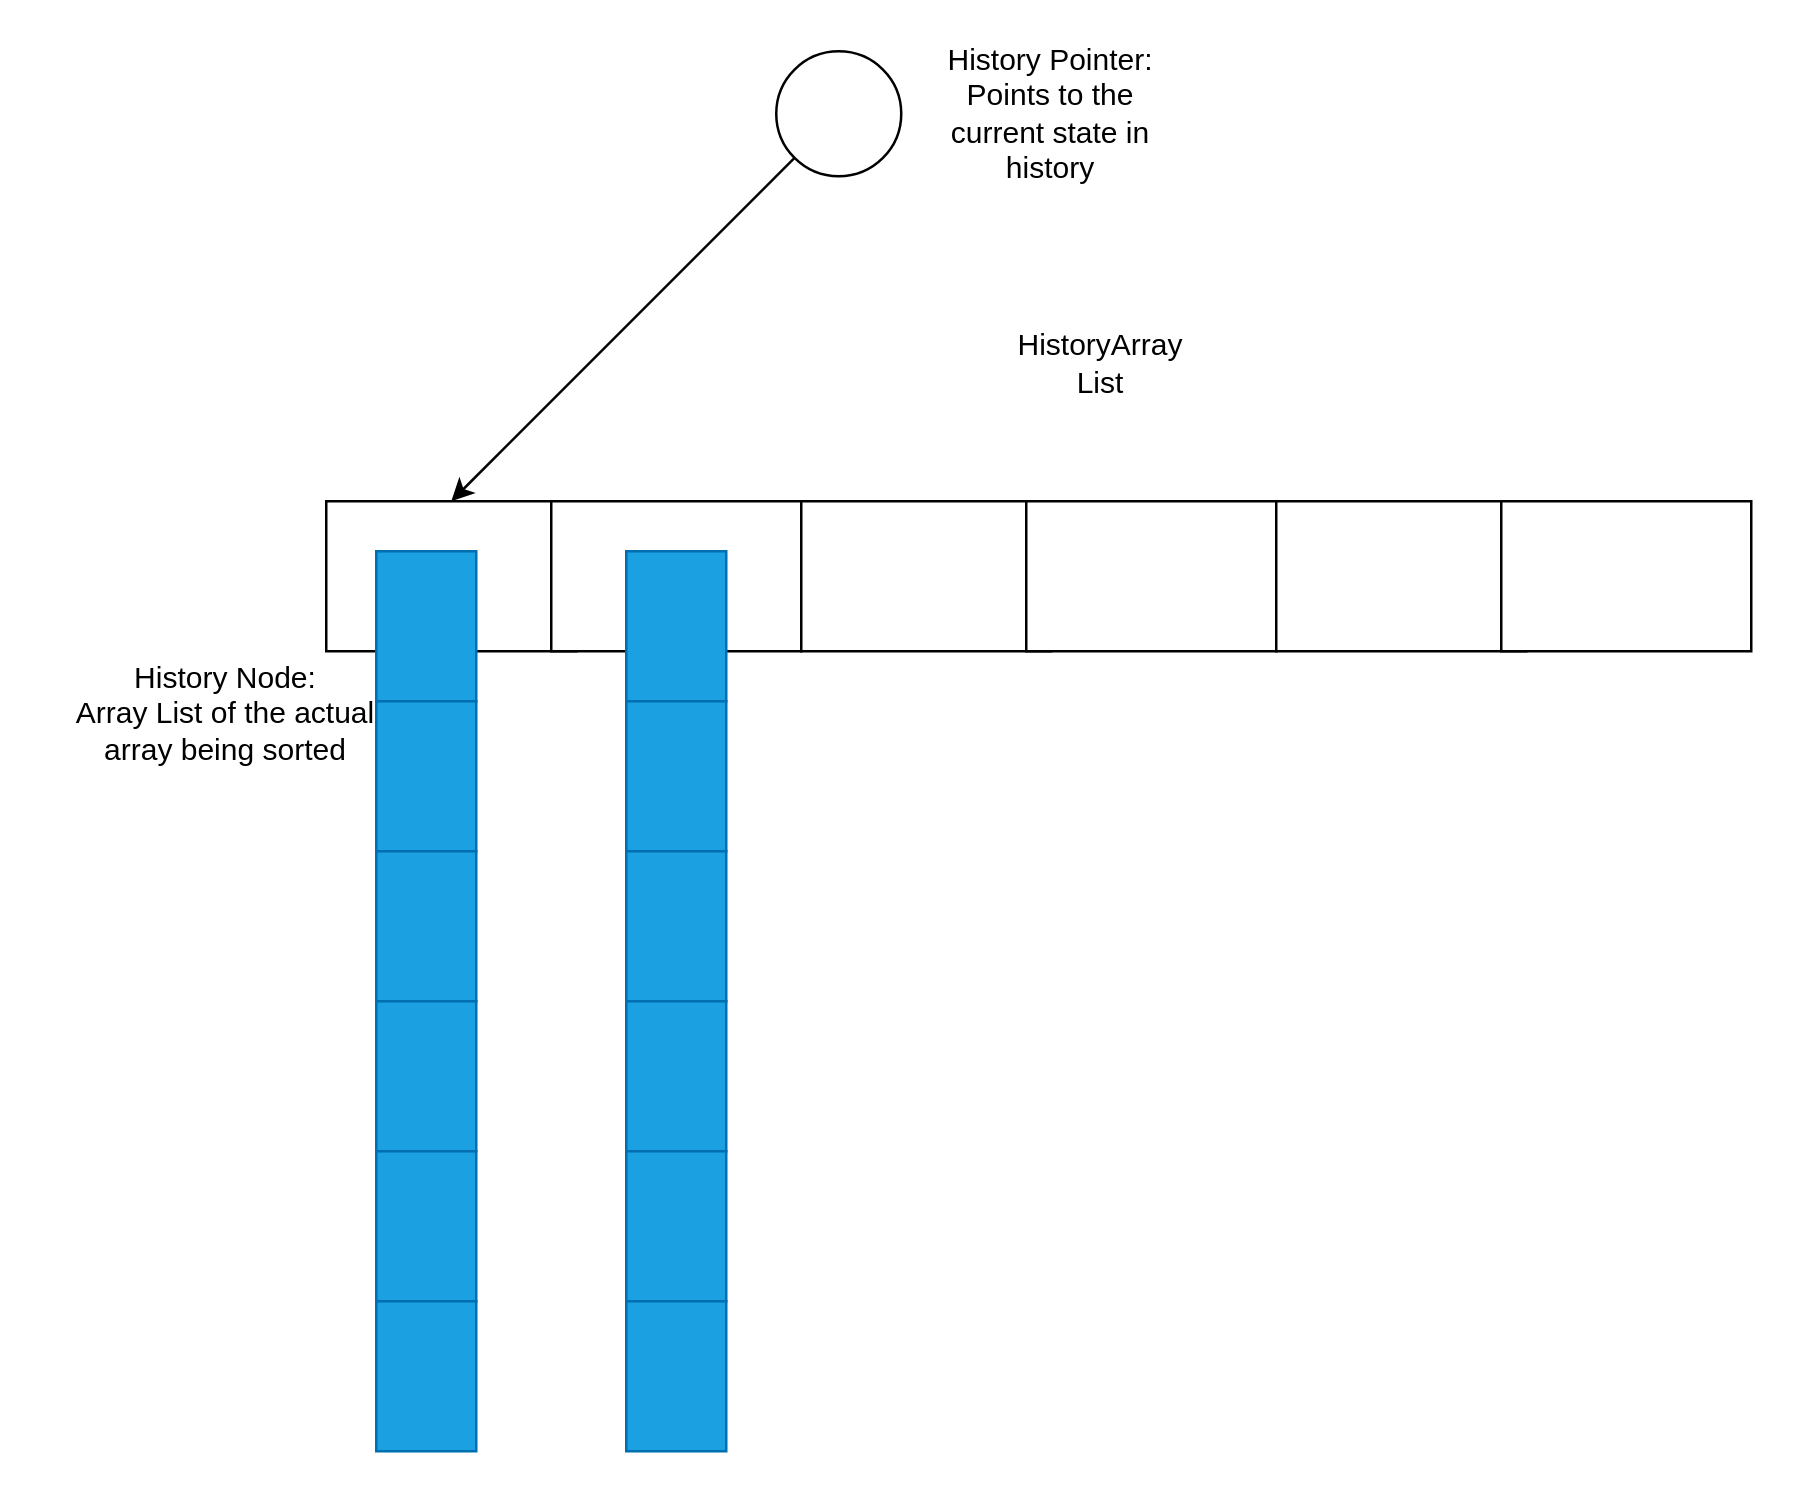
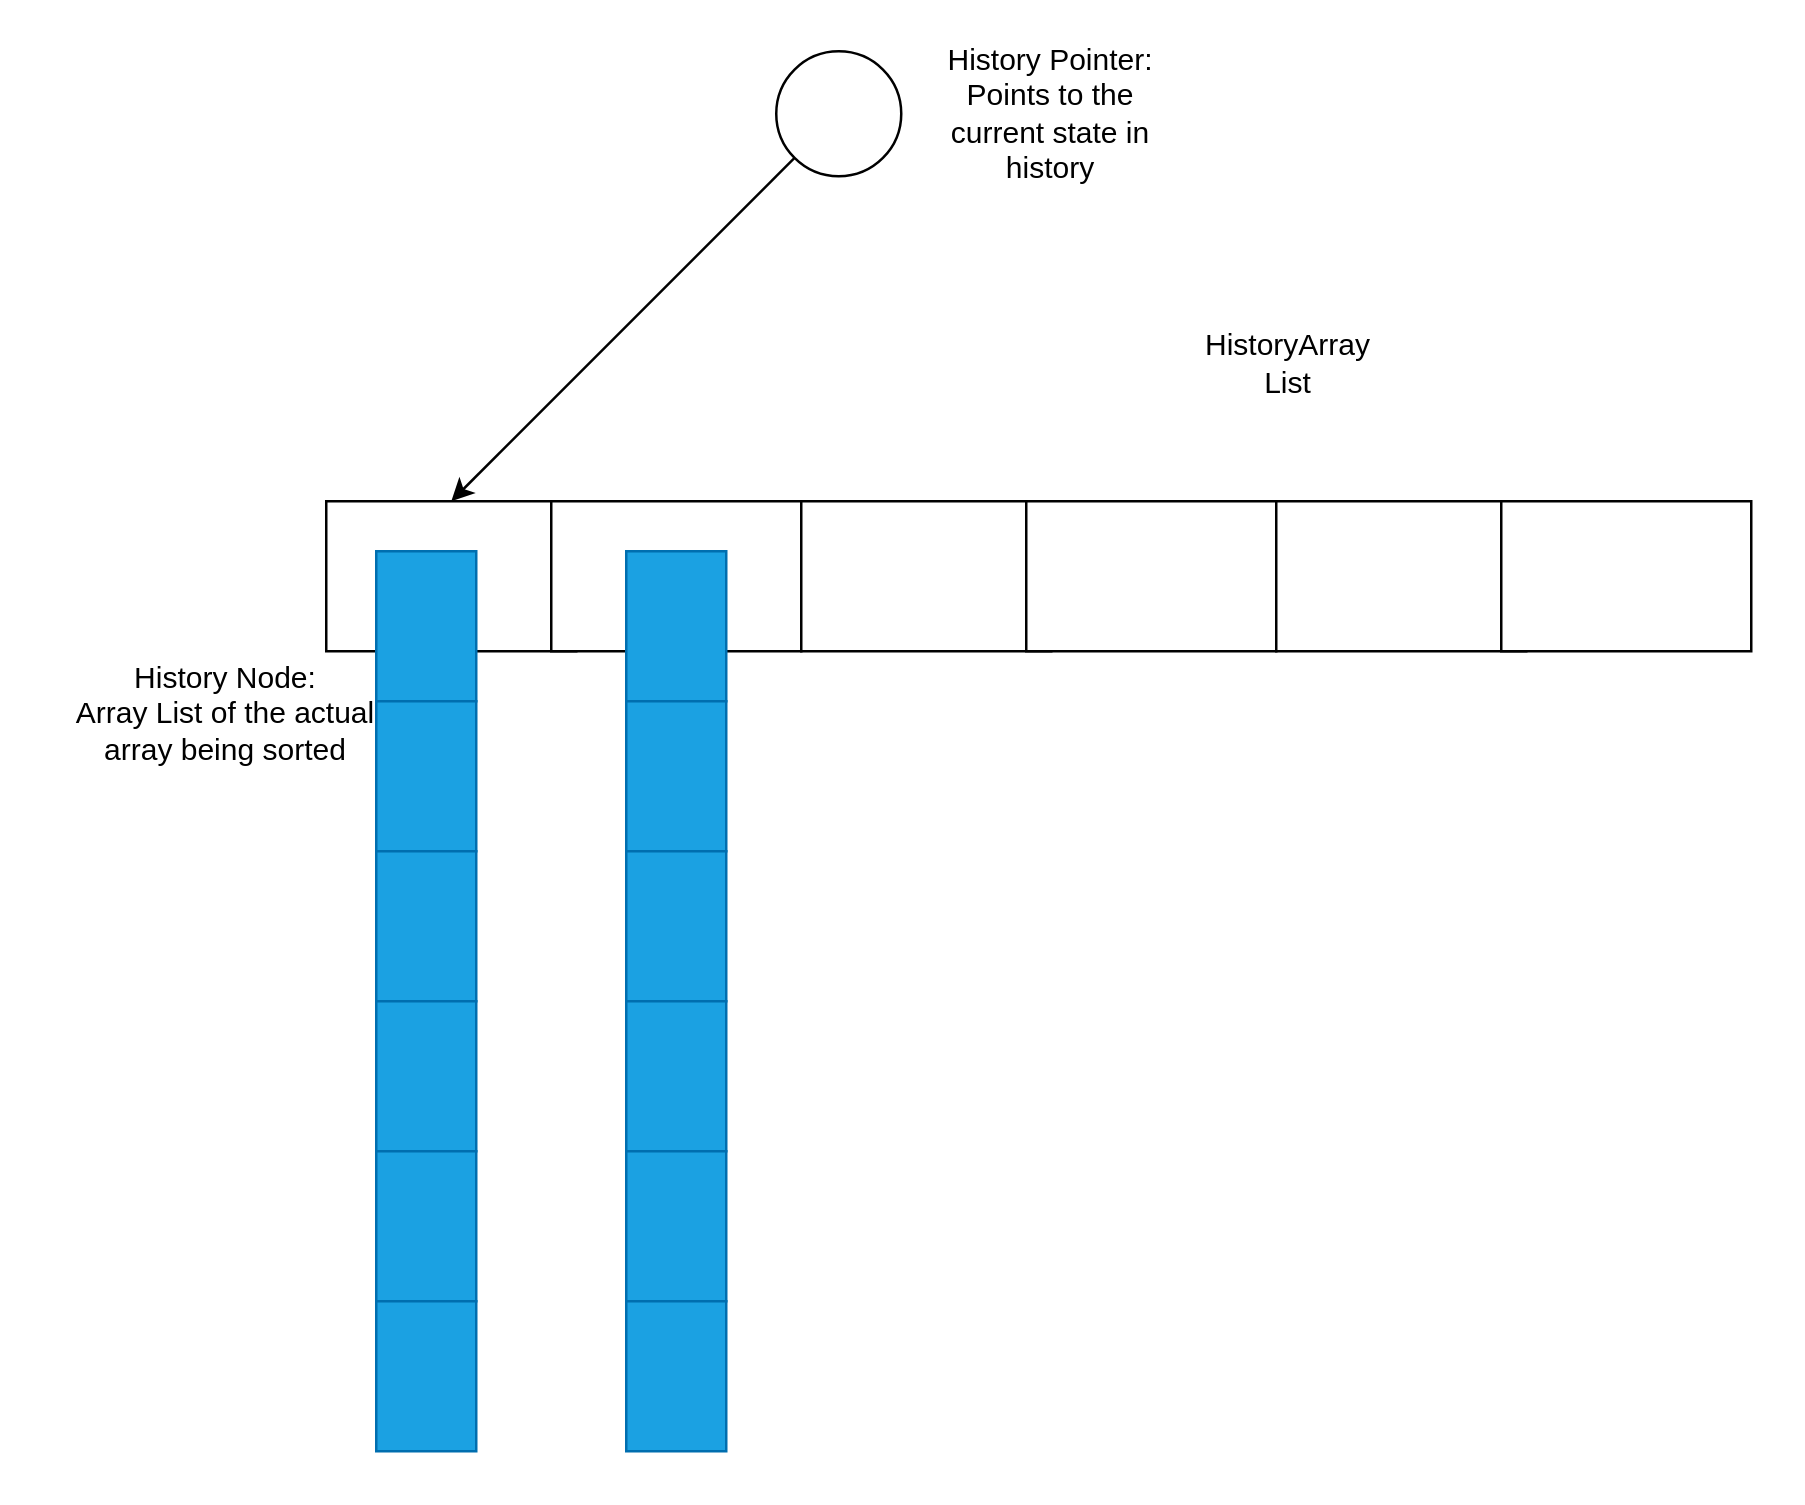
node "HistoryArray List": moved (1101, 364) -> (1289, 364)
